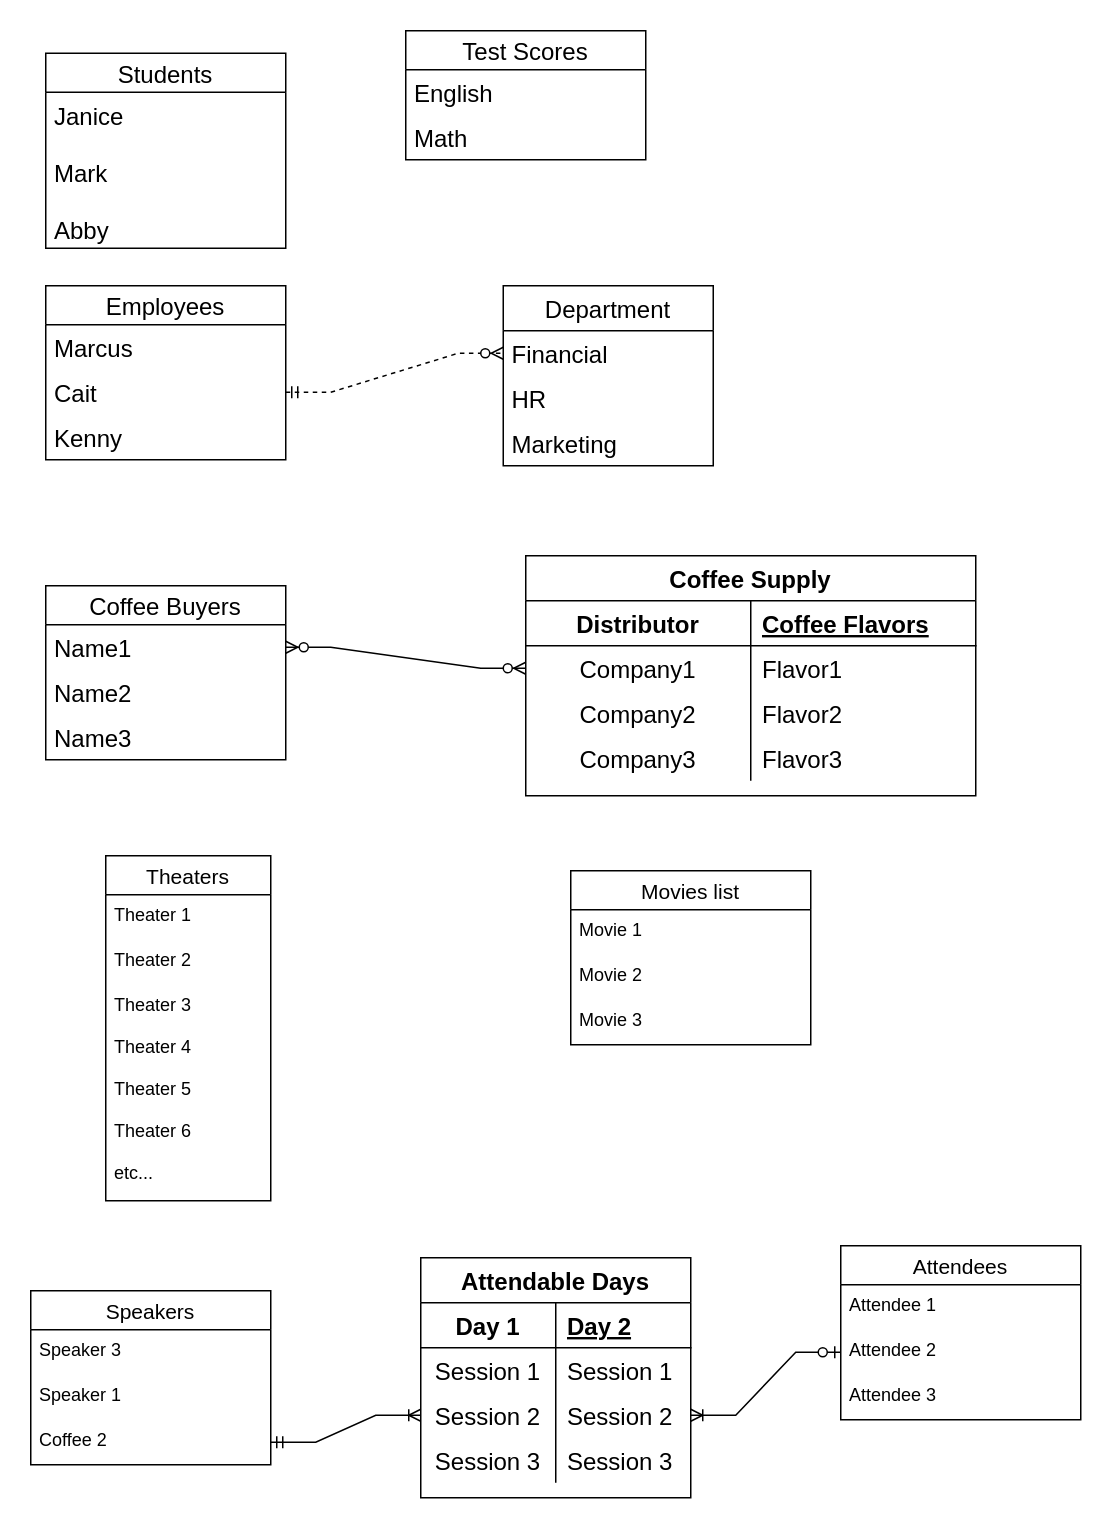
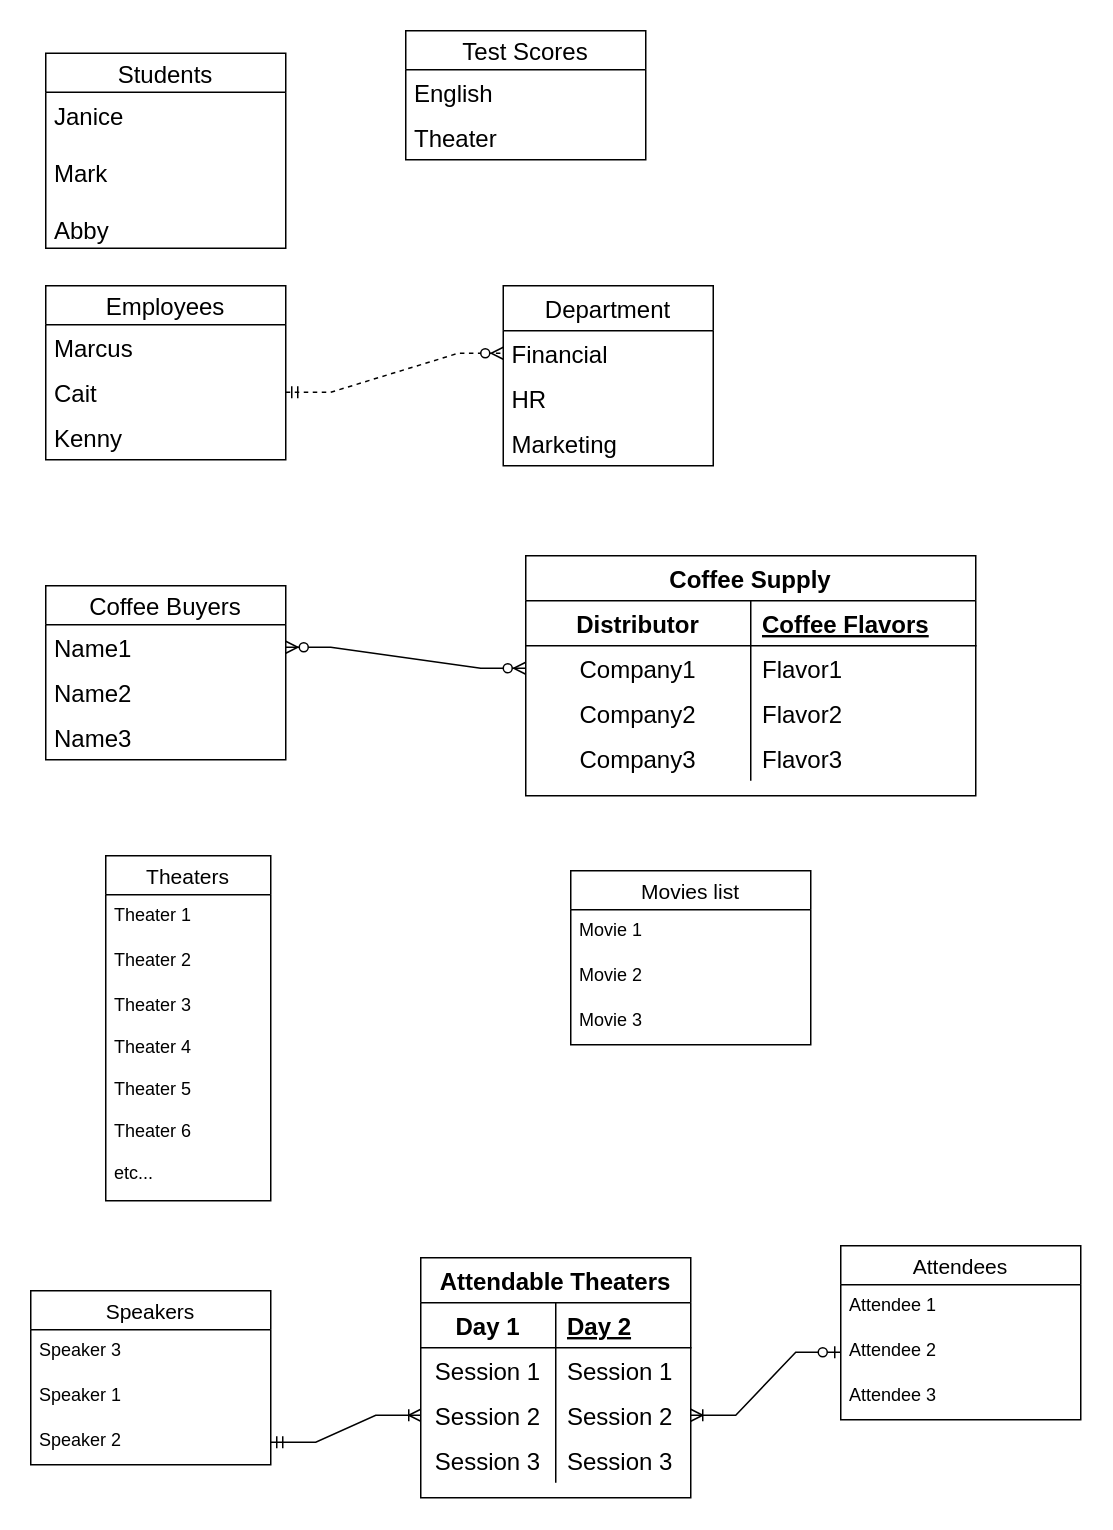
node "Math": label "Math" -> "Theater"
node "Attendable Days": label "Attendable Days" -> "Attendable Theaters"
node "Coffee 2": label "Coffee 2" -> "Speaker 2"
